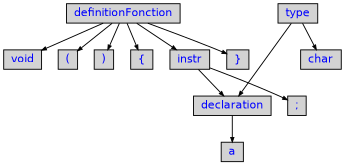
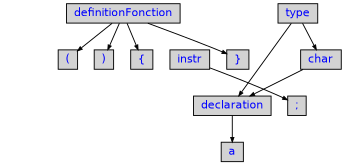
edge "definitionFonction" -> "instr": removed
node "void": removed
edge "instr" -> "declaration": now "char" -> "declaration"
